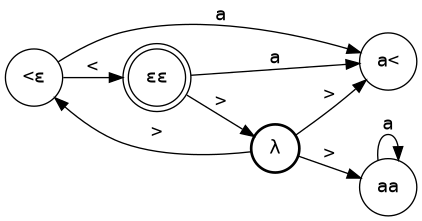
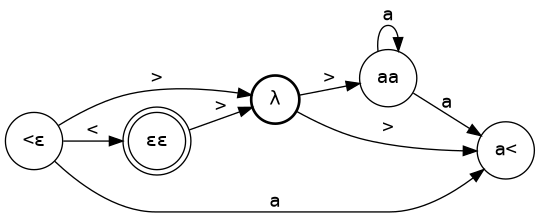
edge "εε" -> "a<": now "aa" -> "a<"
edge "λ" -> "<ε": reversed
